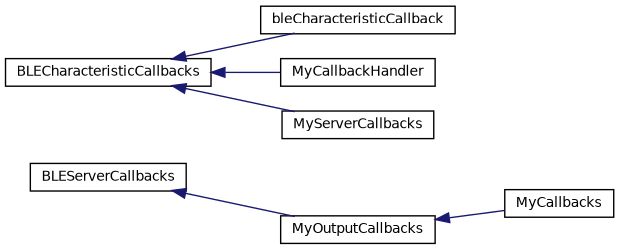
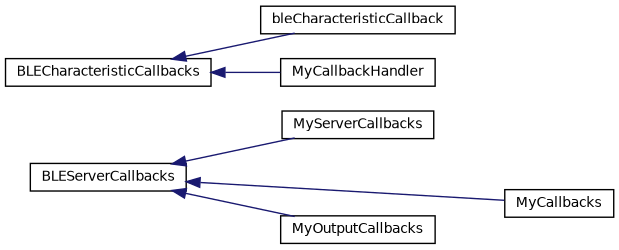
edge "MyServerCallbacks" -> "BLECharacteristicCallbacks": now "MyServerCallbacks" -> "BLEServerCallbacks"
edge "MyCallbacks" -> "MyOutputCallbacks": now "MyCallbacks" -> "BLEServerCallbacks"
